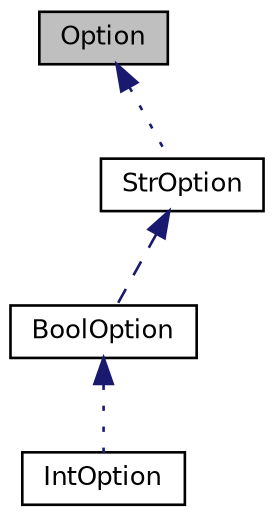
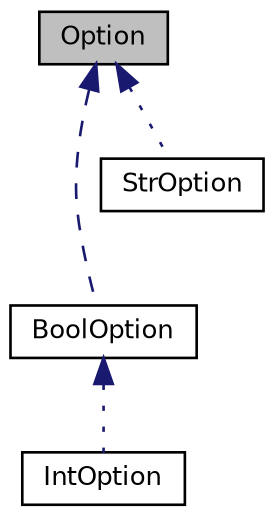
edge "BoolOption" -> "StrOption": now "BoolOption" -> "Option"
